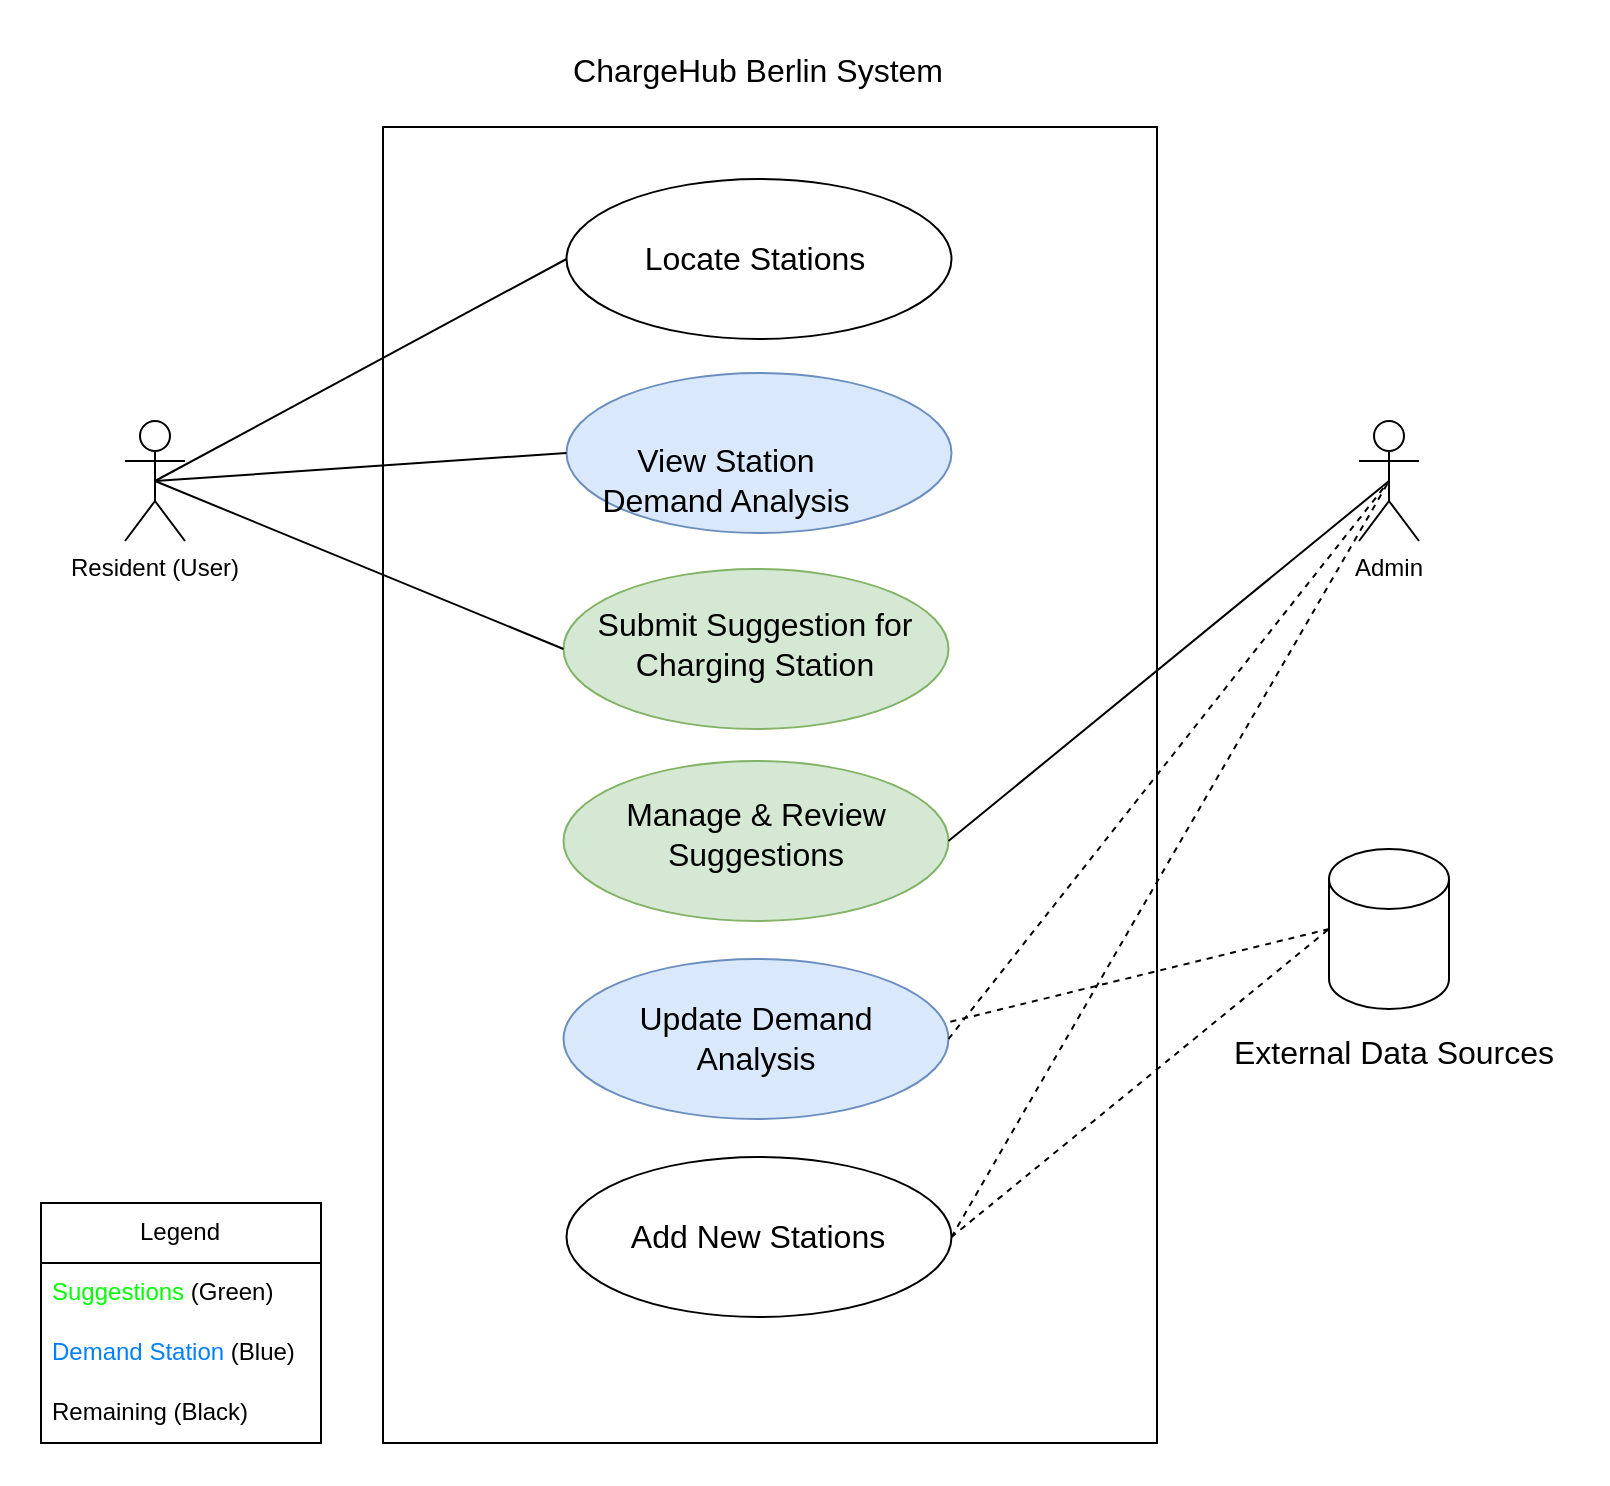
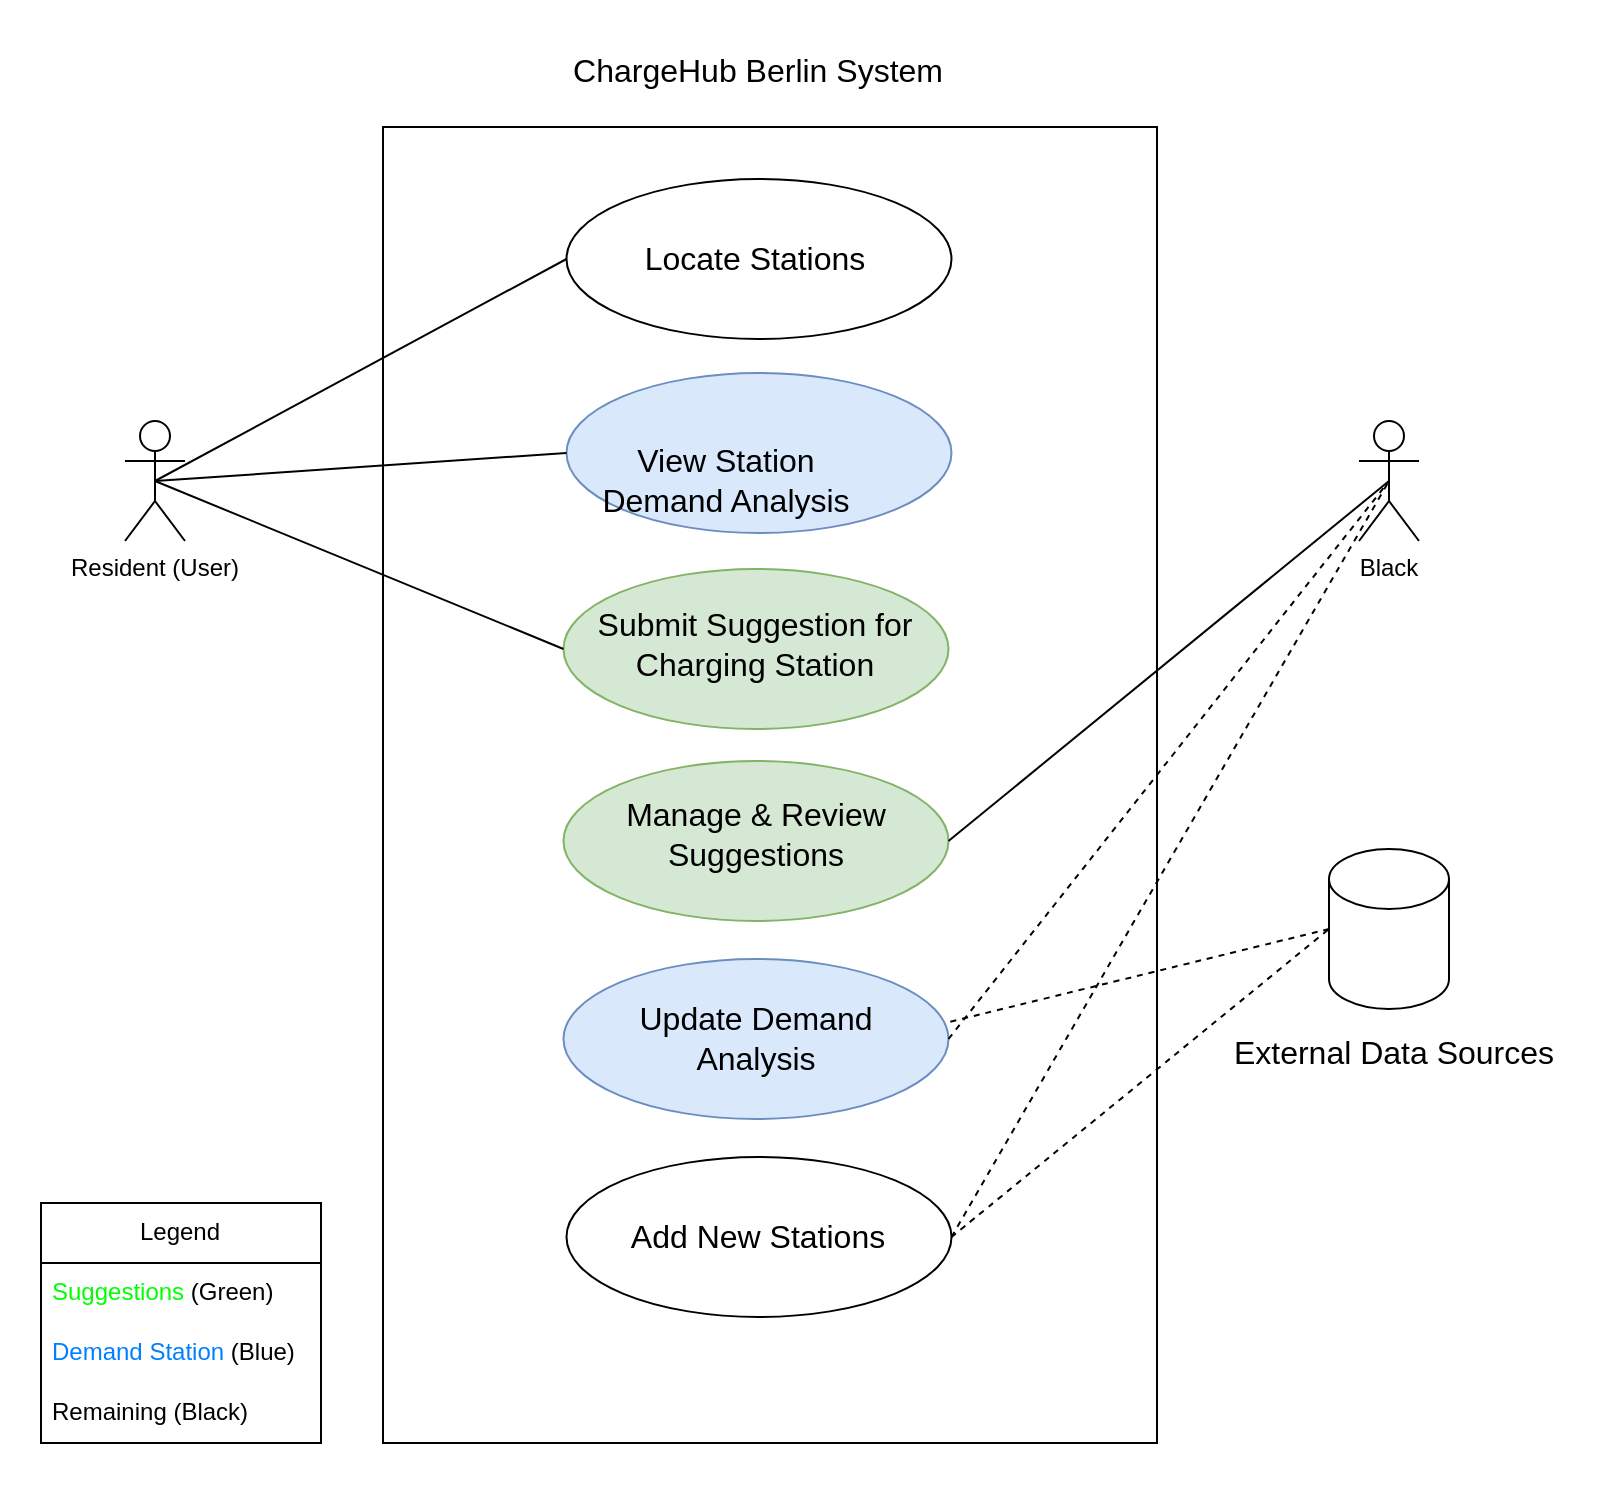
node "Admin": label "Admin" -> "Black"
